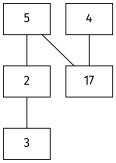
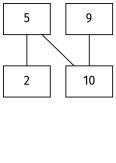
node "4": label "4" -> "9"
node "17": label "17" -> "10"
node "3": removed
